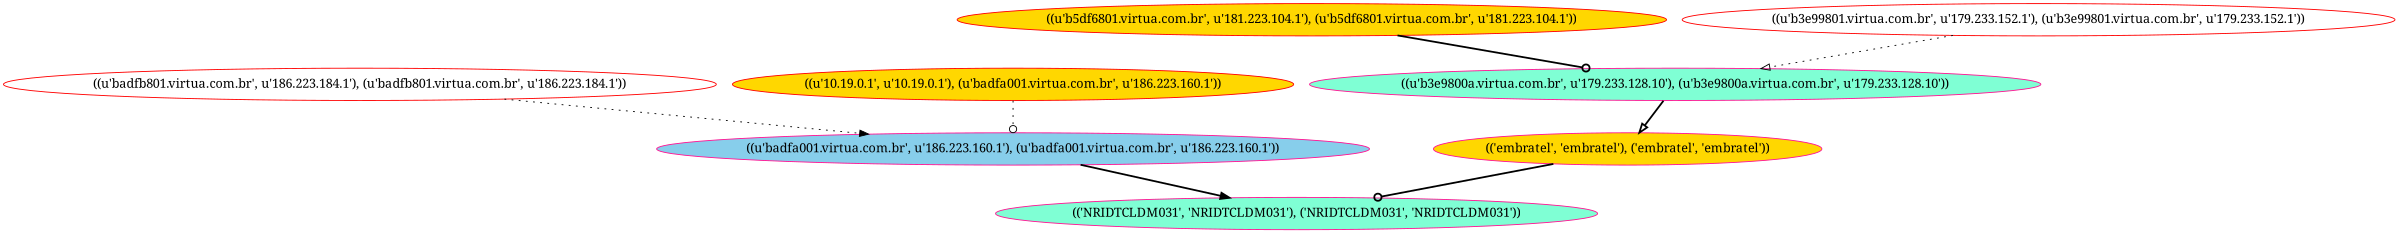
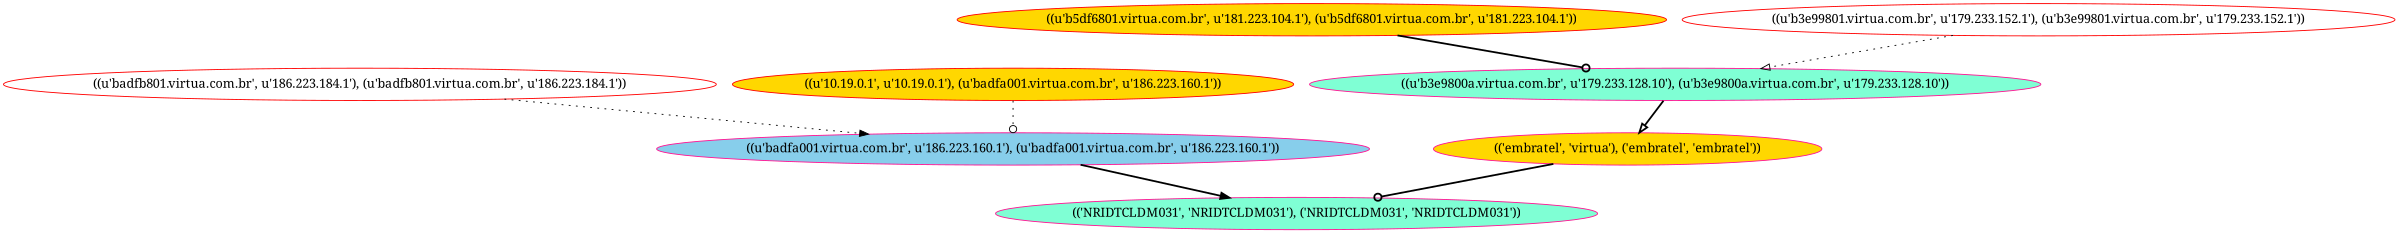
node "(('embratel', 'embratel'), ('embratel', 'embratel'))": label "(('embratel', 'embratel'), ('embratel', 'embratel'))" -> "(('embratel', 'virtua'), ('embratel', 'embratel'))"
